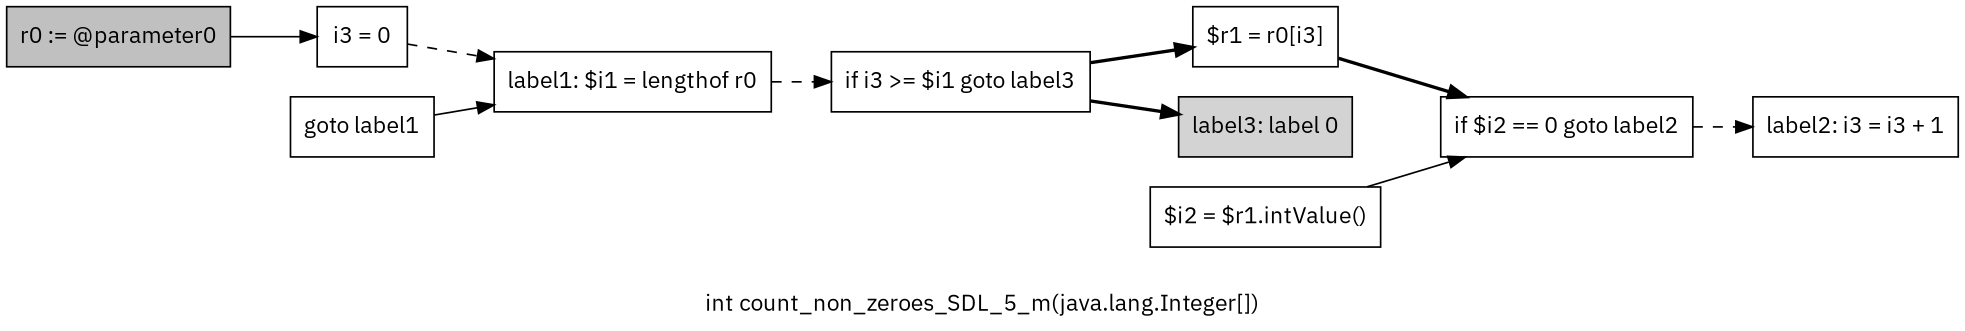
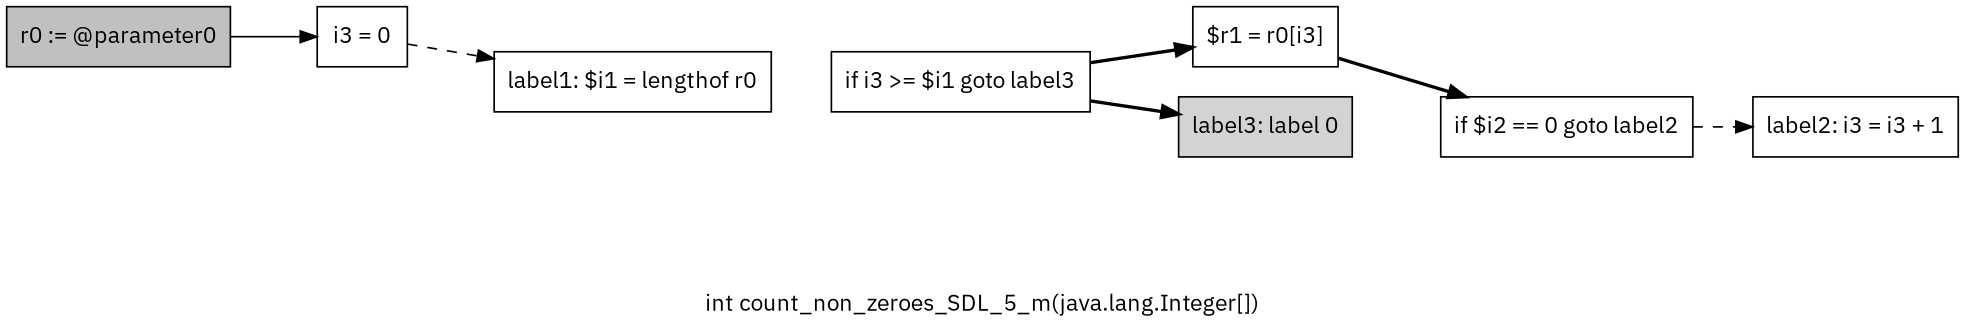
edge "label1: $i1 = lengthof r0" -> "if i3 >= $i1 goto label3": removed
node "goto label1": removed
node "$i2 = $r1.intValue()": removed
